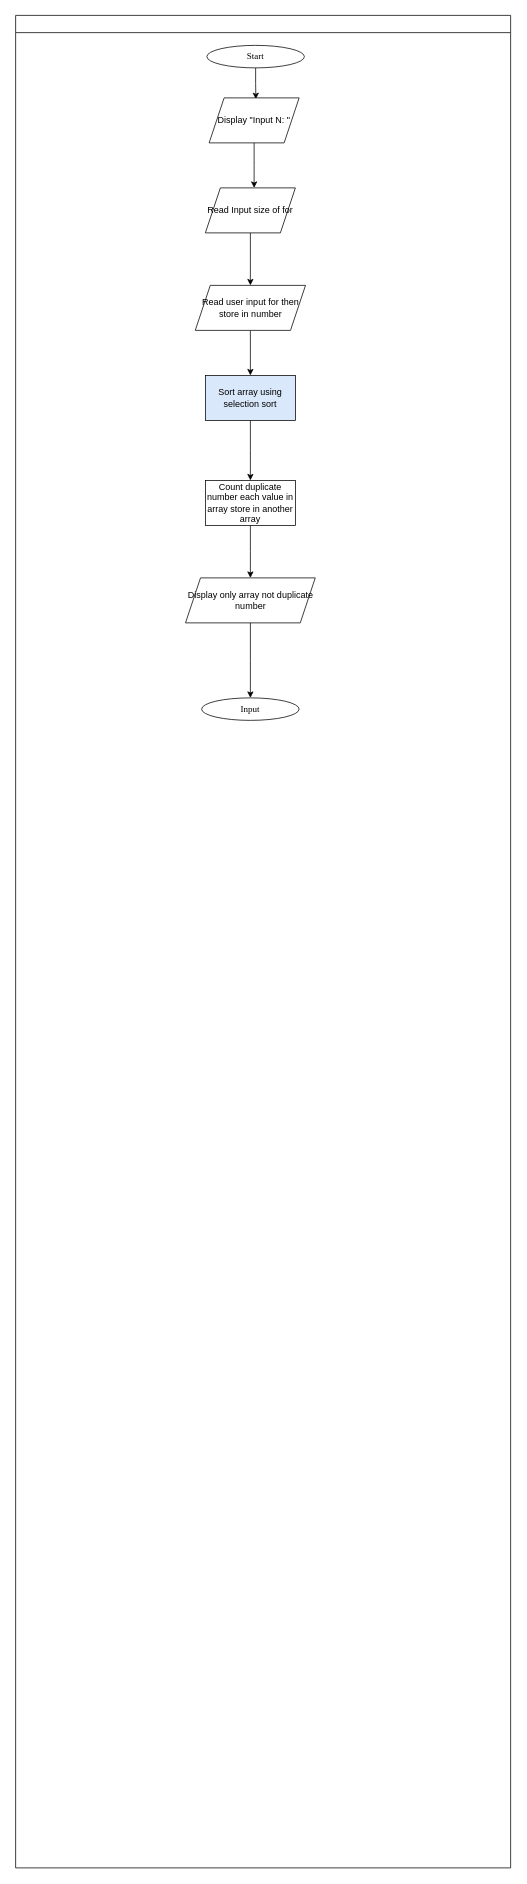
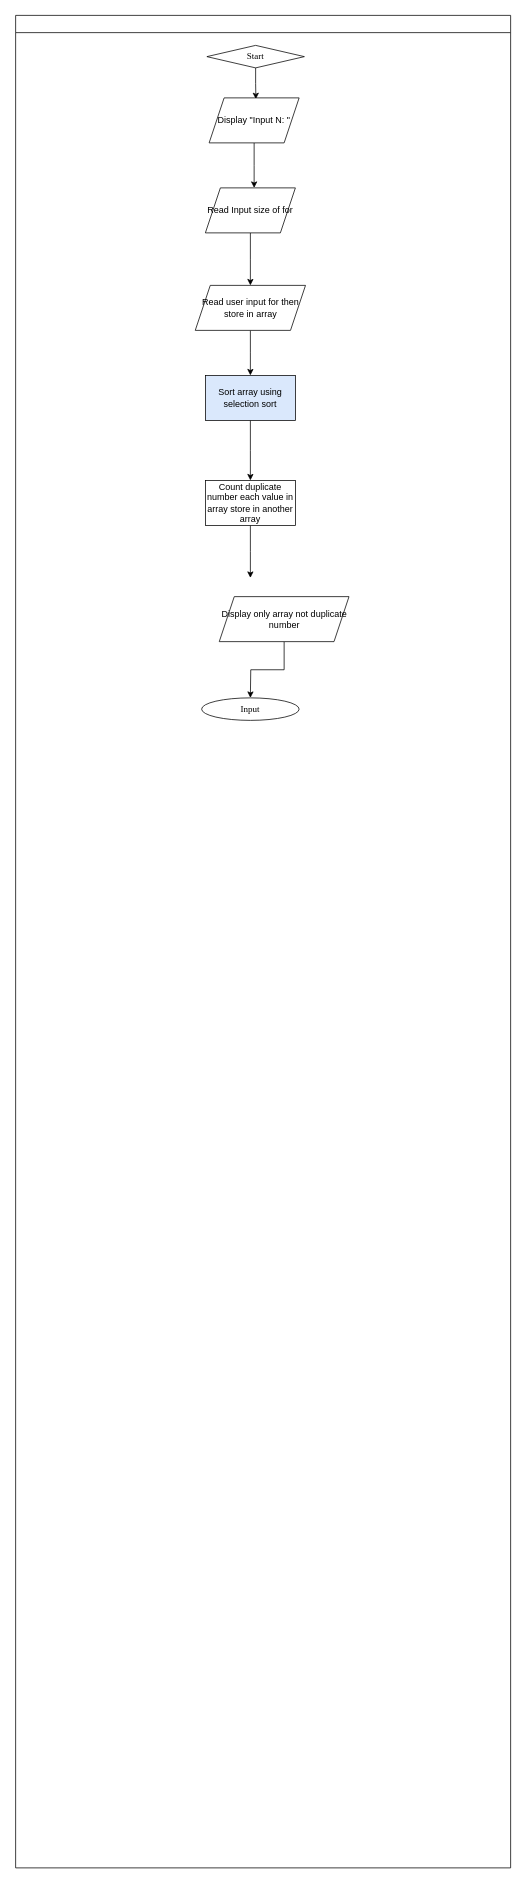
node "Start": shape ellipse -> diamond
node "Read user input for then store in number": label "Read user input for then store in number" -> "Read user input for then store in array"
node "Display only array not duplicate number": moved (250, 600) -> (284, 619)
